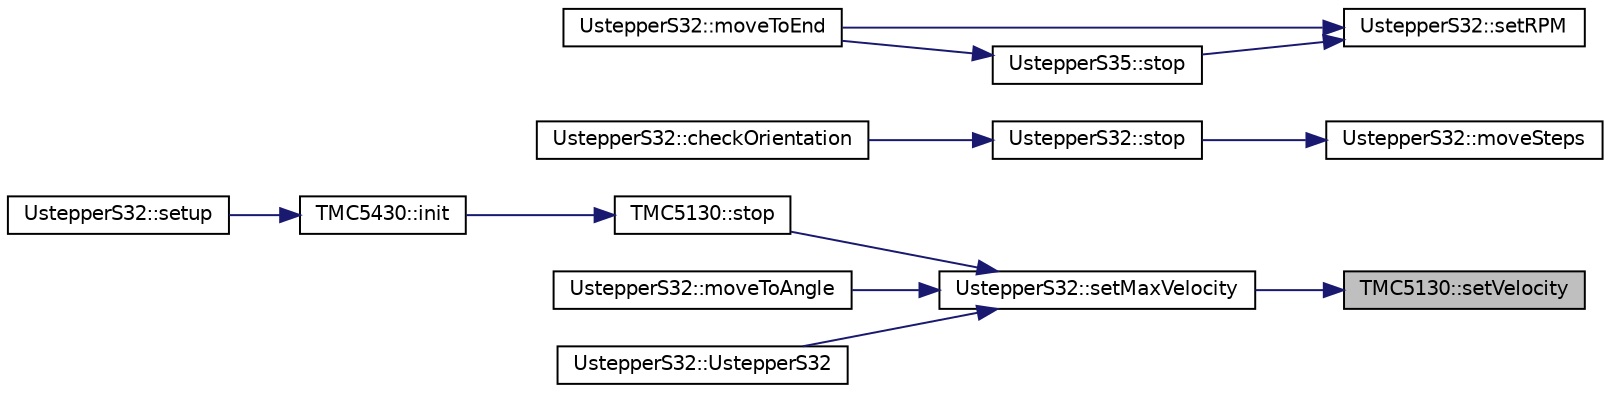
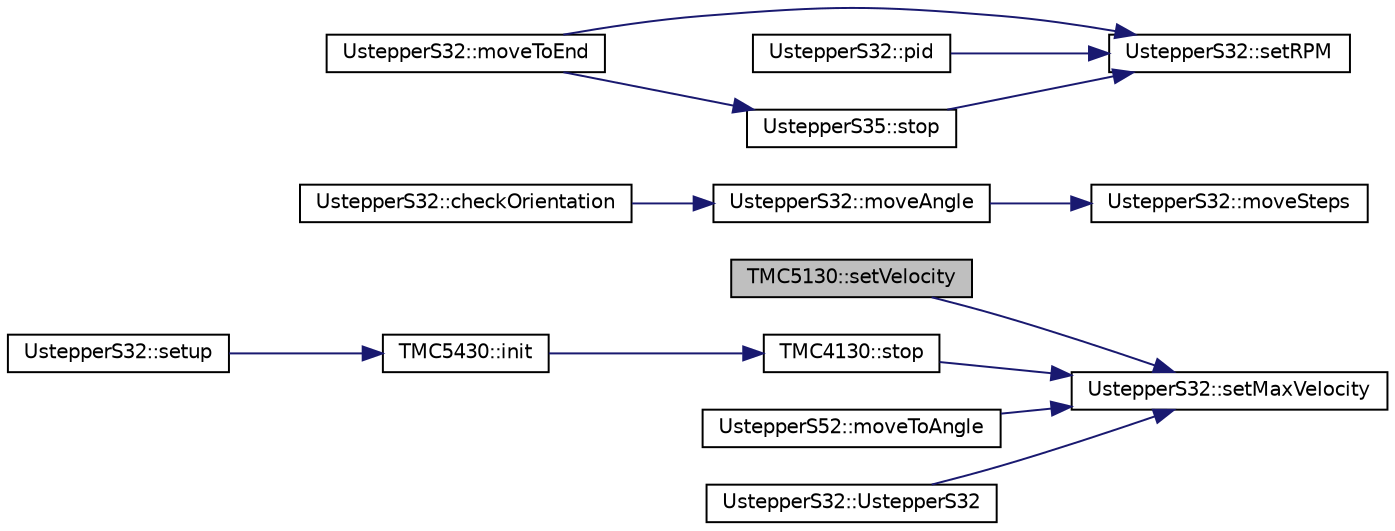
node "UstepperS32::pid": added
node "UstepperS32::stop": label "UstepperS32::stop" -> "UstepperS32::moveAngle"
node "TMC5130::stop": label "TMC5130::stop" -> "TMC4130::stop"
node "UstepperS32::moveToAngle": label "UstepperS32::moveToAngle" -> "UstepperS52::moveToAngle"
edge "UstepperS32::setMaxVelocity" -> "TMC5130::setVelocity": reversed
